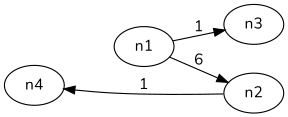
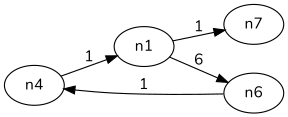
node "n3": label "n3" -> "n7"
edge "n4" -> "n1": added, label "1"
node "n2": label "n2" -> "n6"
